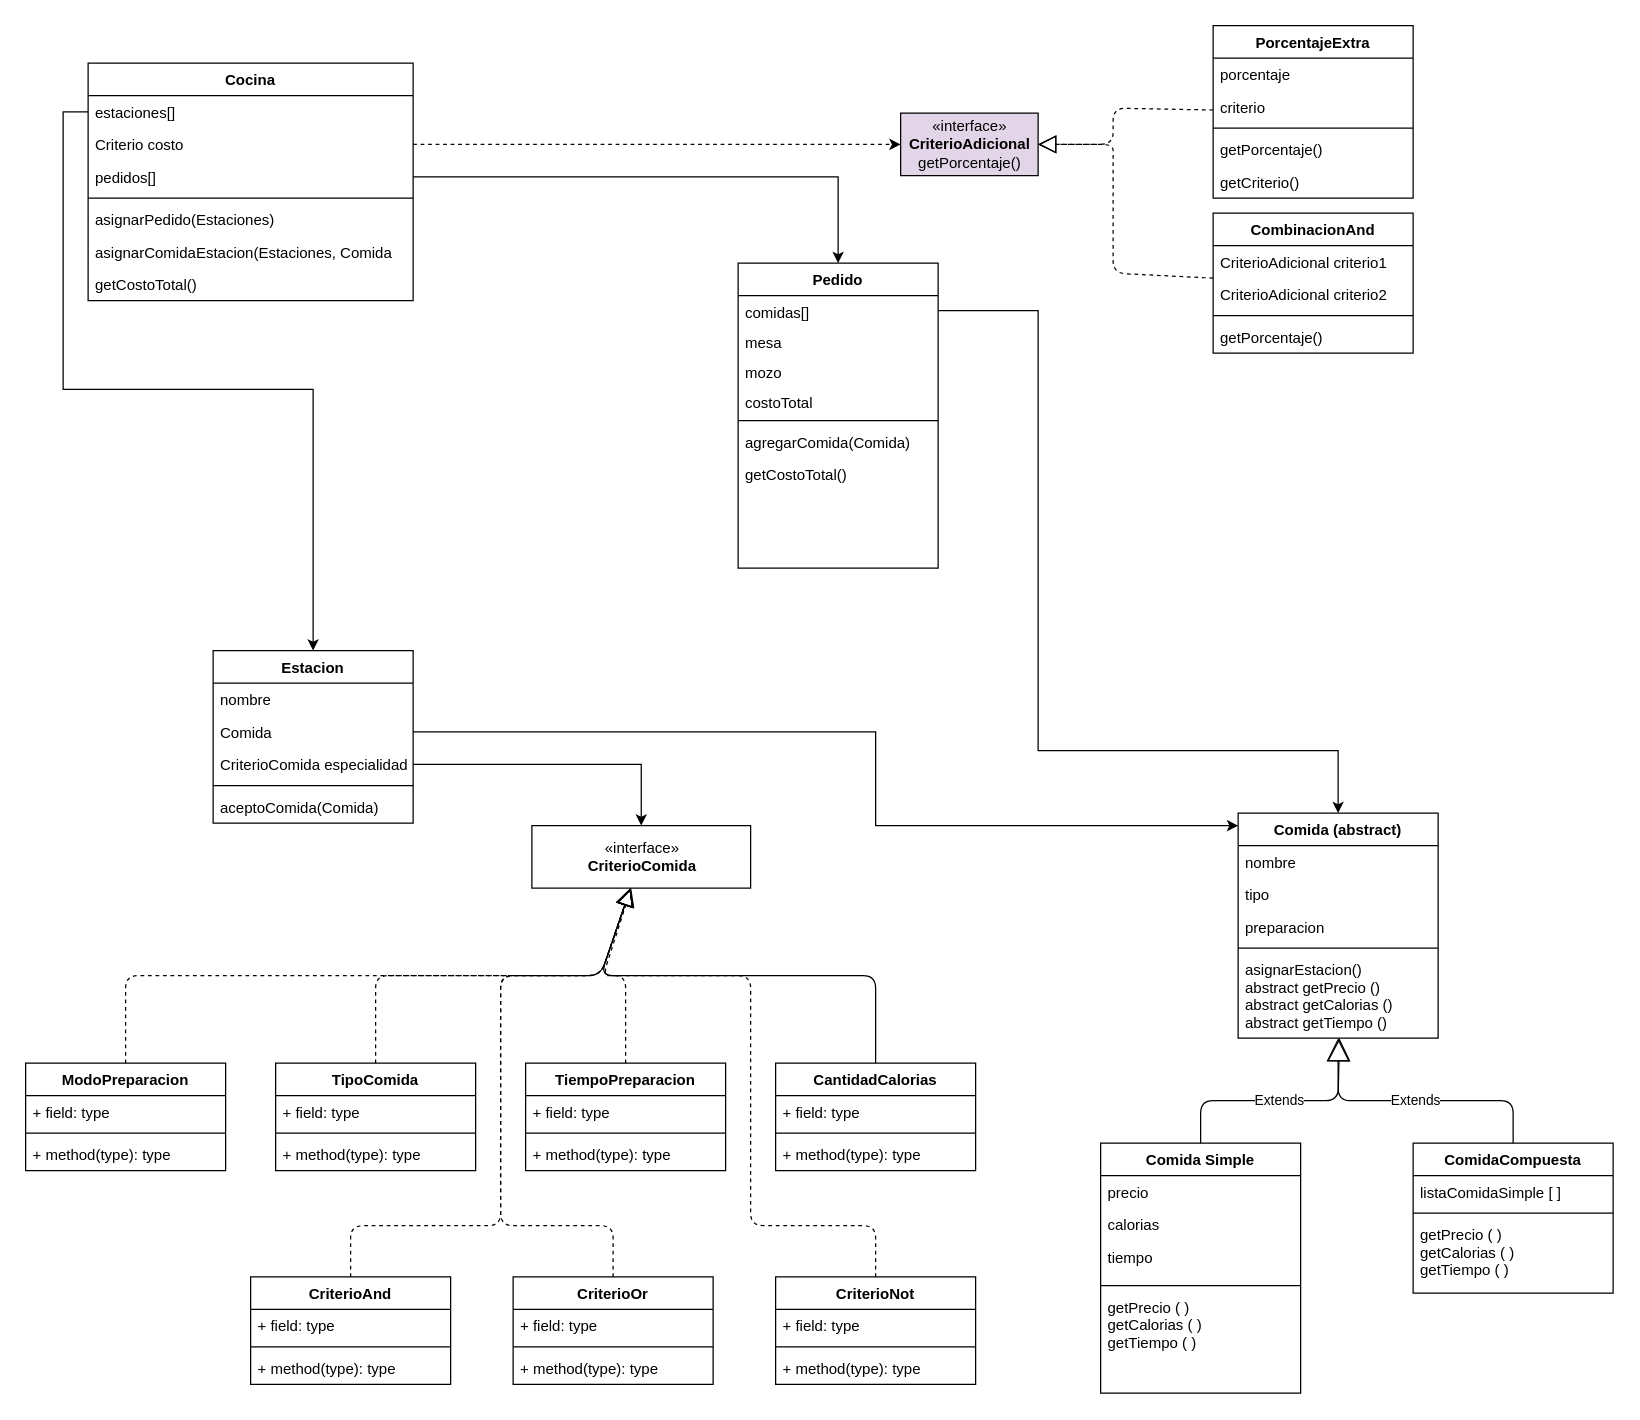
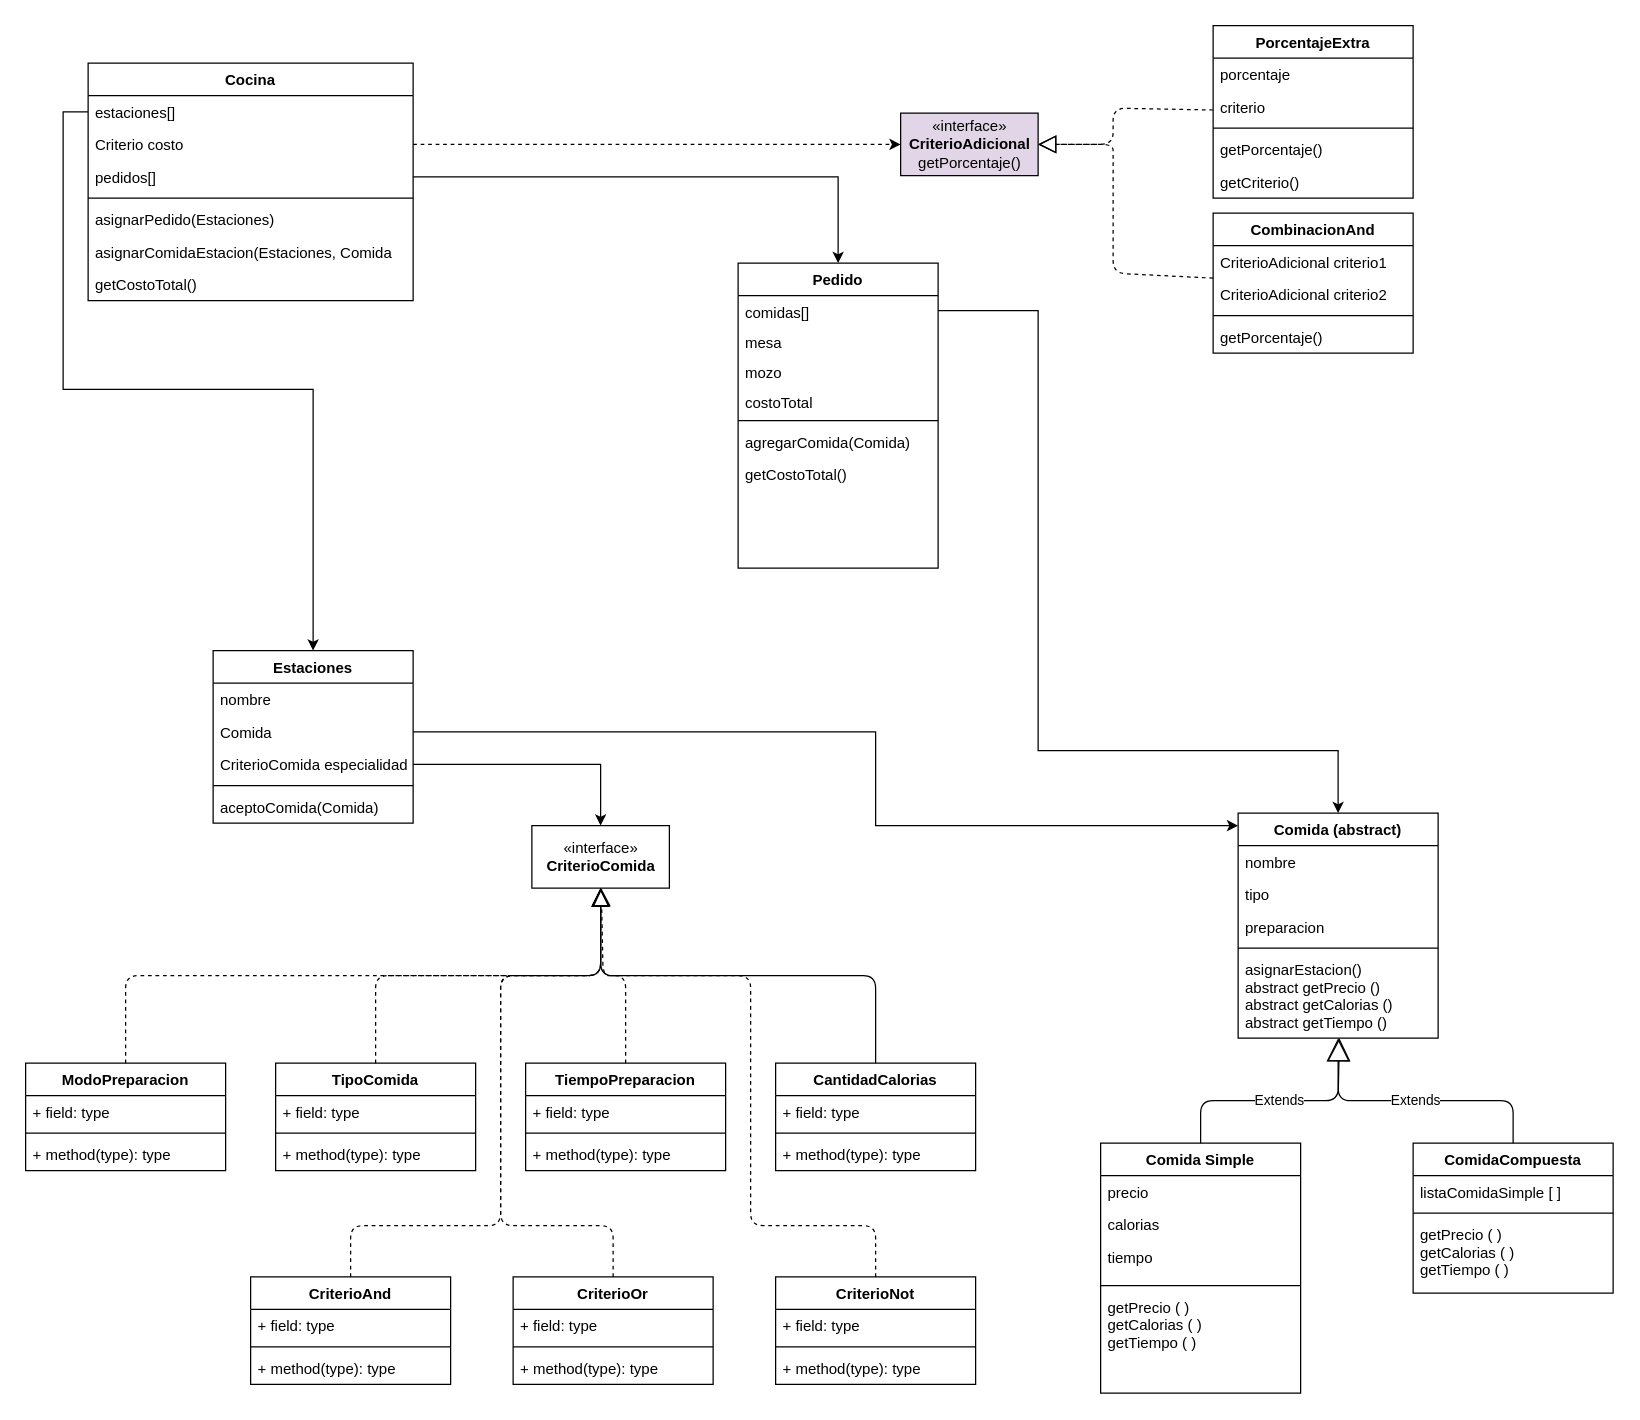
node "Estacion": label "Estacion" -> "Estaciones"
node "«interface» CriterioComida": size 219x63 -> 138x63
